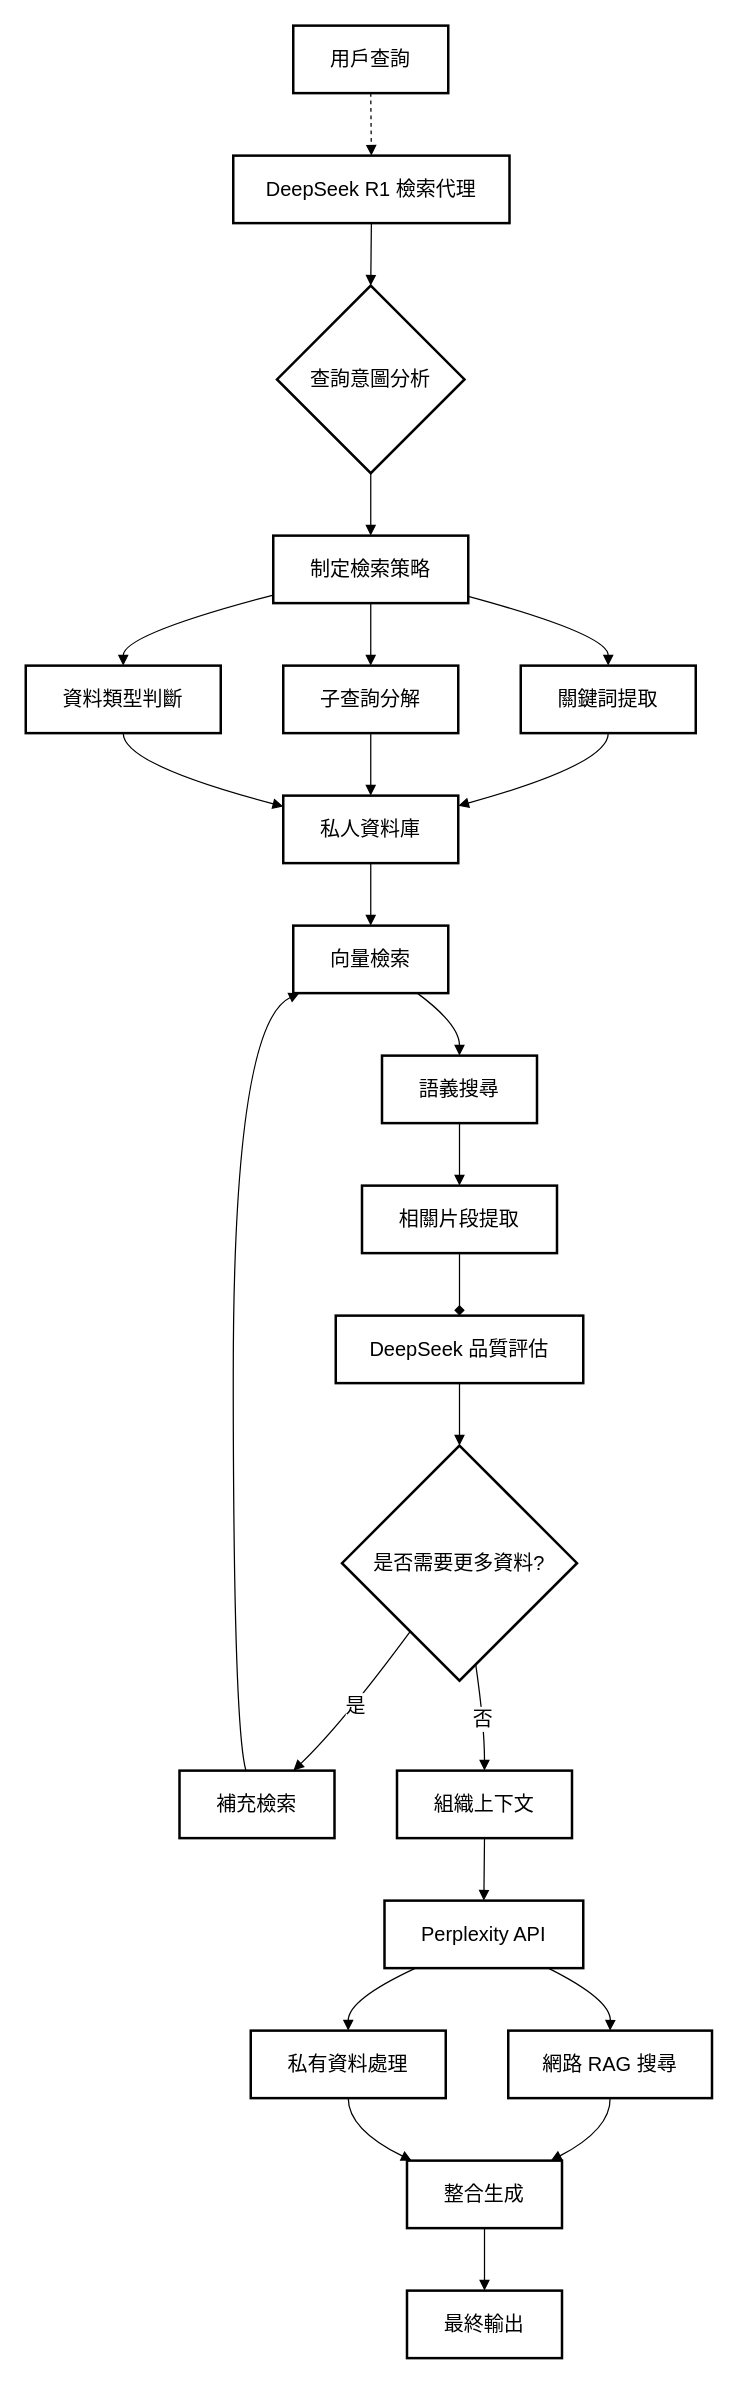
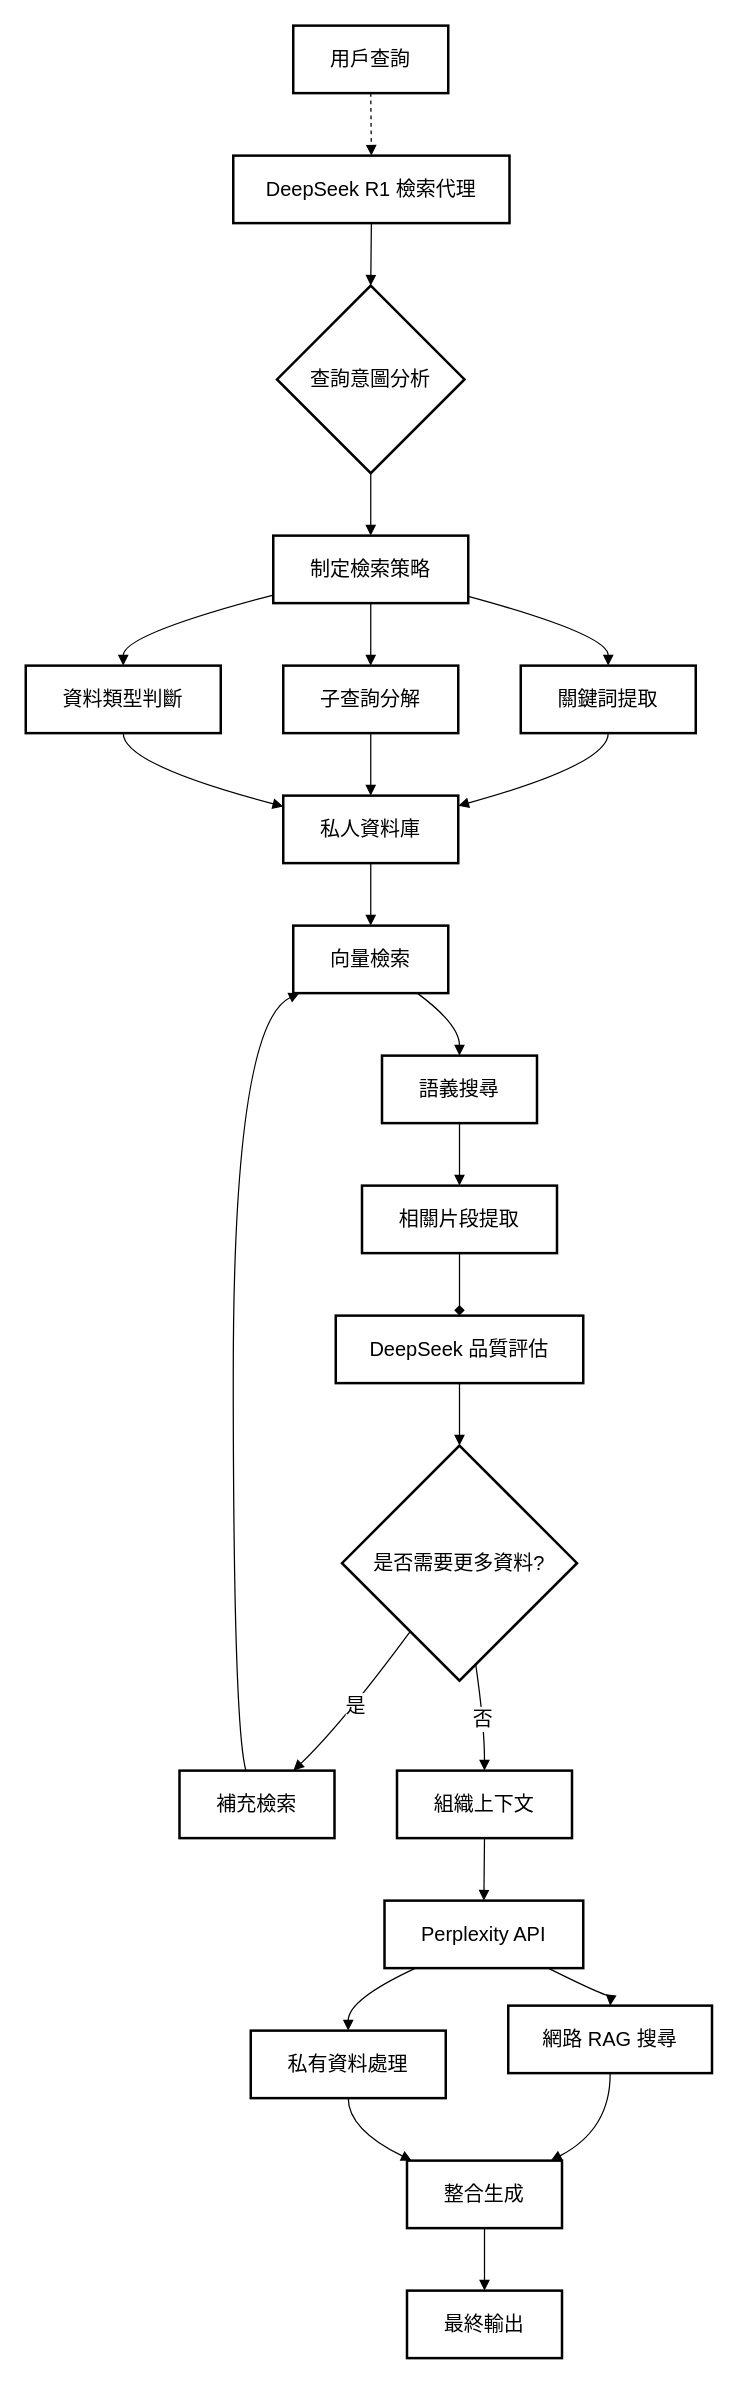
node "網路 RAG 搜尋": moved (610, 2064) -> (610, 2039)
